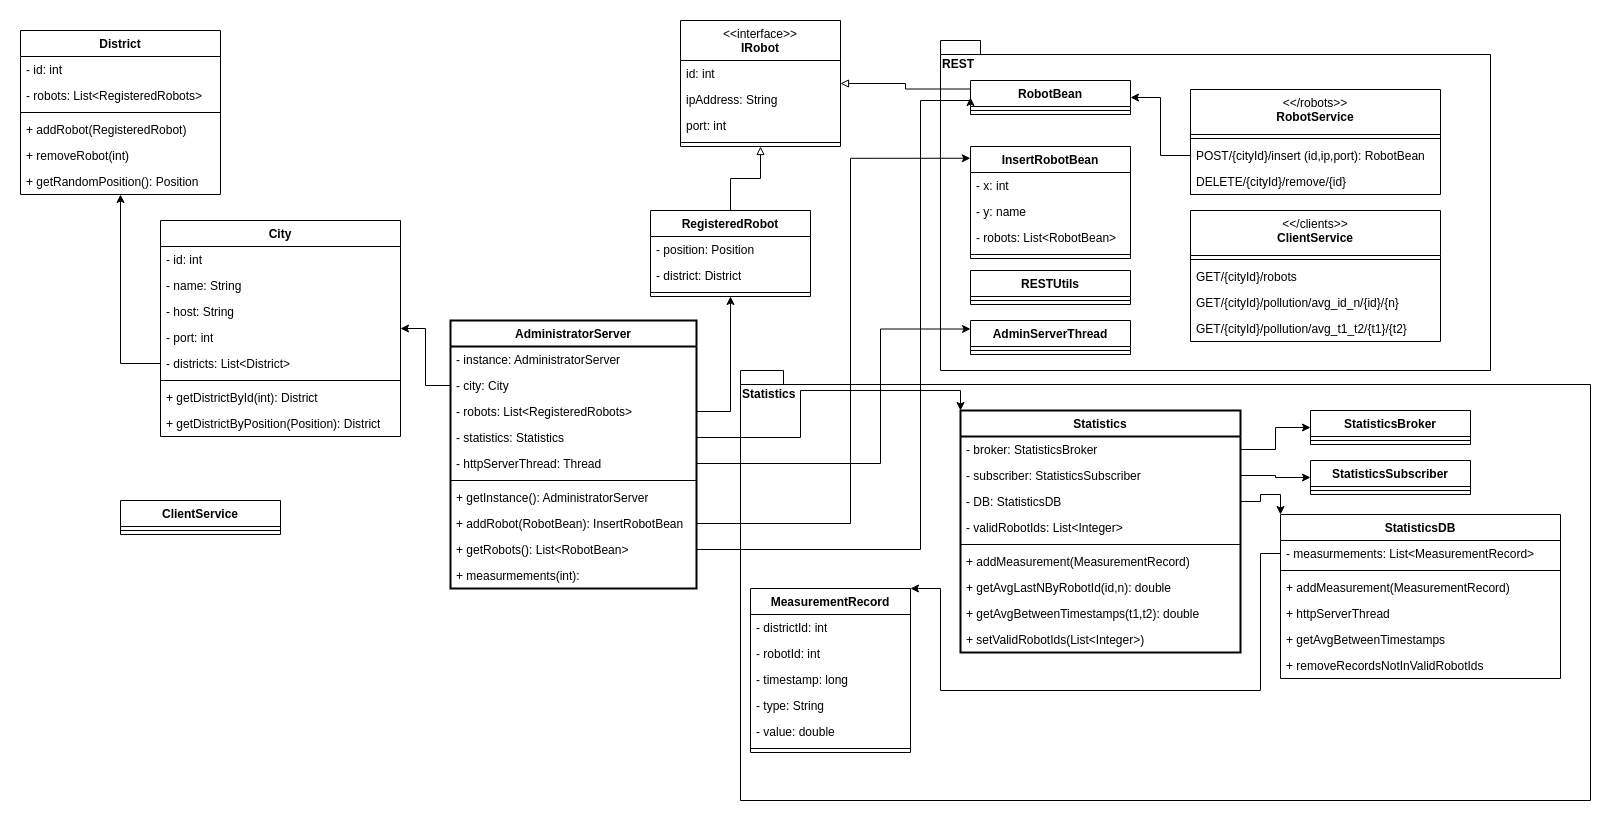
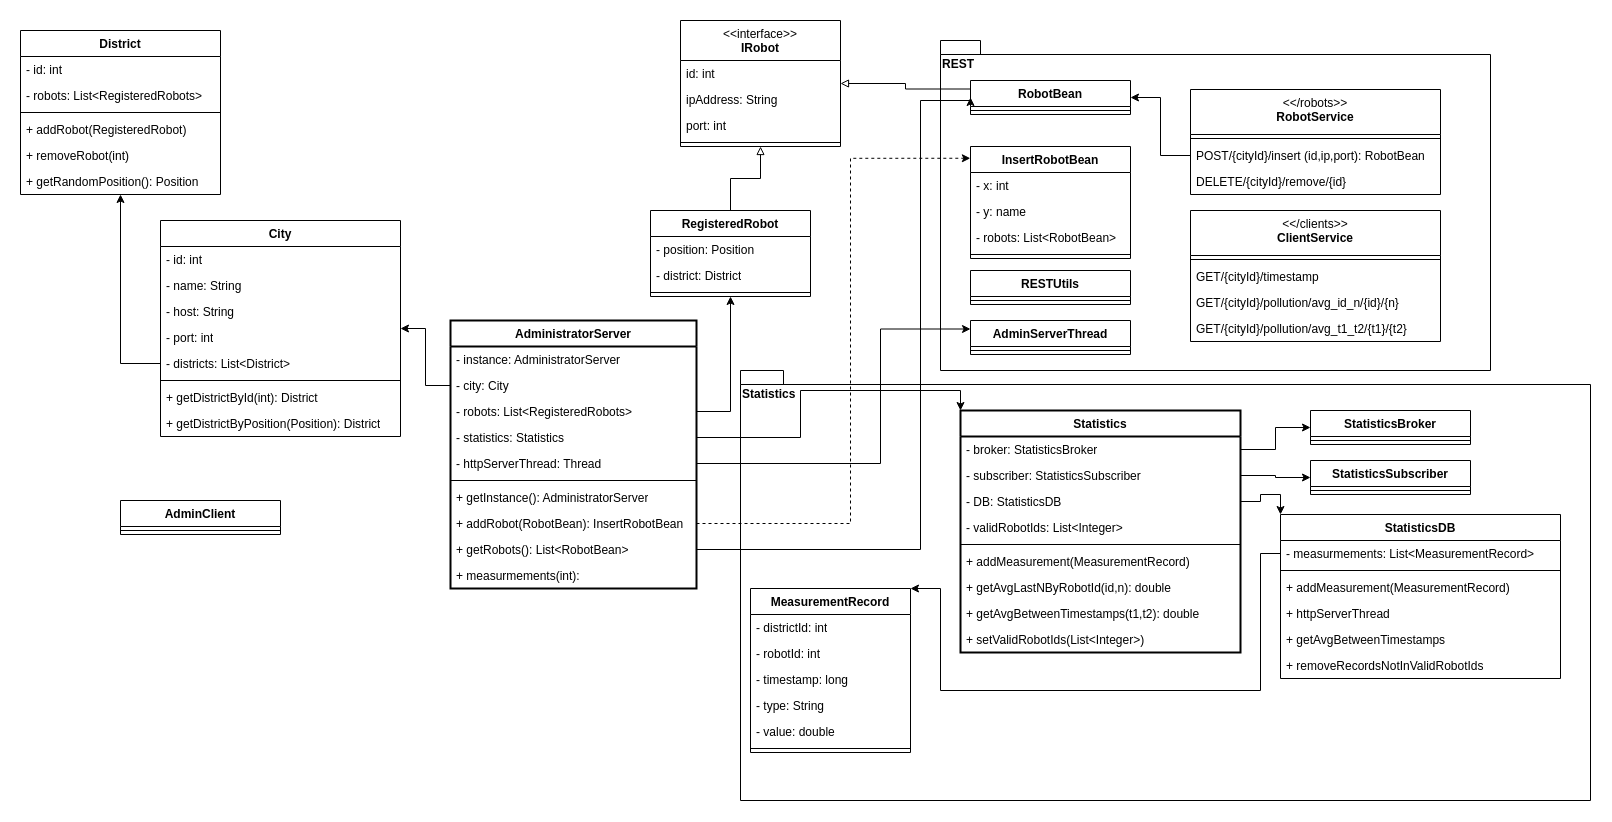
node "GET/{cityId}/robots": label "GET/{cityId}/robots" -> "GET/{cityId}/timestamp"
edge "+ addRobot(RobotBean): InsertRobotBean" -> "InsertRobotBean": style solid -> dashed
node "ClientService": label "ClientService" -> "AdminClient"
